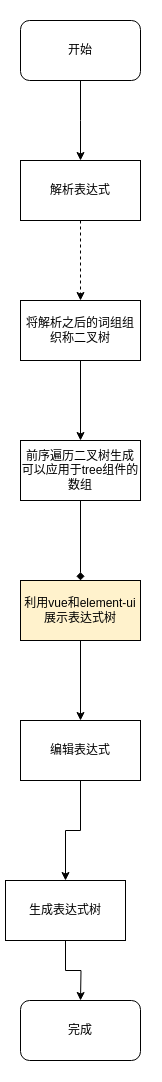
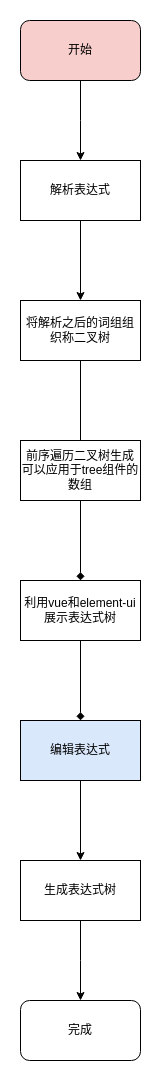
node "开始": fillcolor #ffffff -> #f8cecc
edge "解析表达式" -> "将解析之后的词组组织称二叉树": style dashed -> solid
edge "将解析之后的词组组织称二叉树" -> "前序遍历二叉树生成可以应用于tree组件的数组": arrowhead classic -> none
node "利用vue和element-ui展示表达式树": fillcolor #fff2cc -> #ffffff
edge "利用vue和element-ui展示表达式树" -> "编辑表达式": arrowhead classic -> diamond
node "编辑表达式": fillcolor #ffffff -> #dae8fc
node "生成表达式树": moved (66, 911) -> (81, 891)
